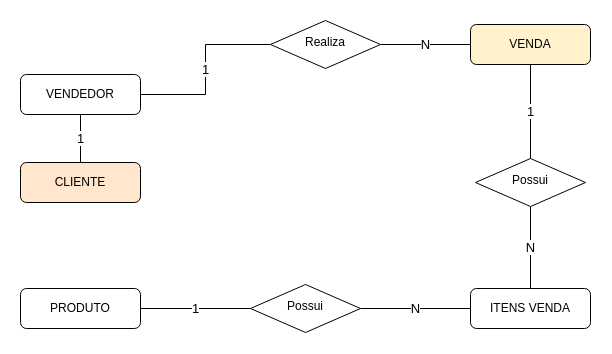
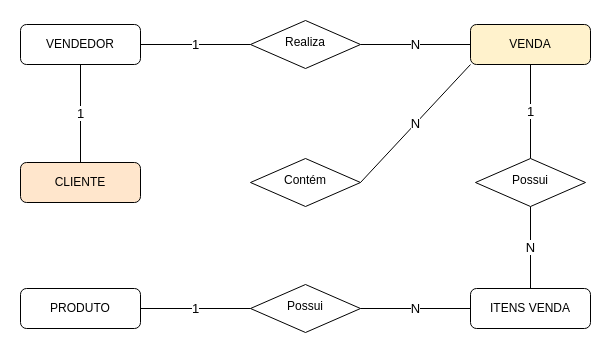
node "Realiza": moved (326, 45) -> (306, 45)
node "VENDEDOR": moved (81, 95) -> (81, 45)
edge "VENDA" -- "Contém": added, label "N"
node "Contém": added
